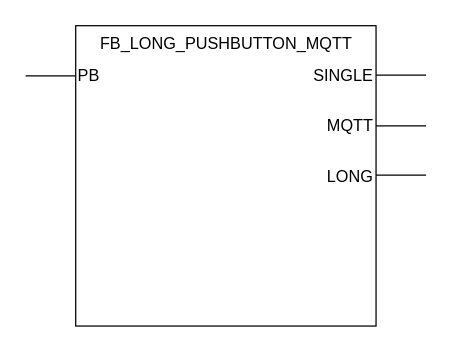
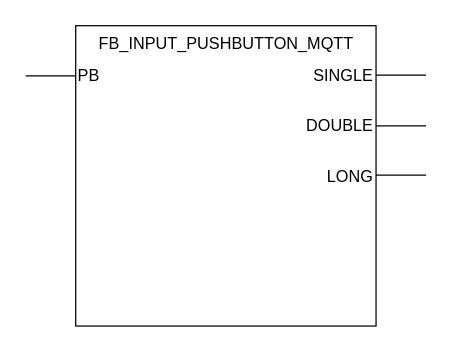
node "FB_LONG_PUSHBUTTON_MQTT": label "FB_LONG_PUSHBUTTON_MQTT" -> "FB_INPUT_PUSHBUTTON_MQTT"
node "MQTT": label "MQTT" -> "DOUBLE"
